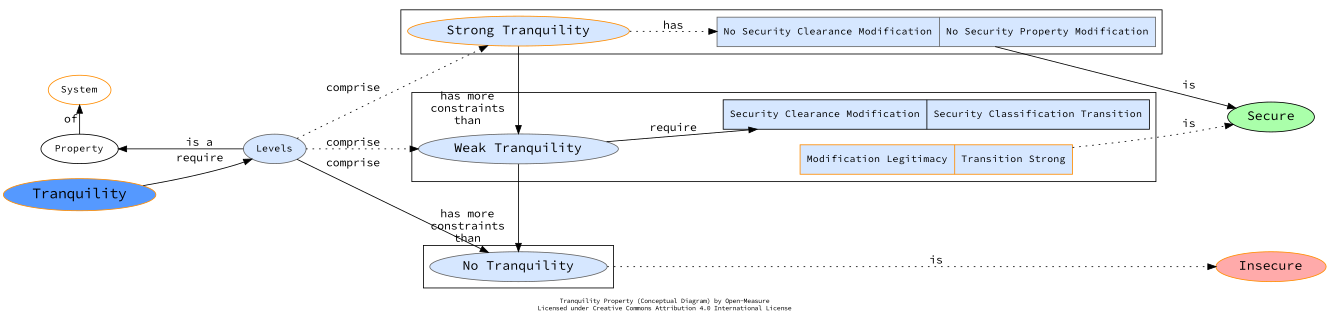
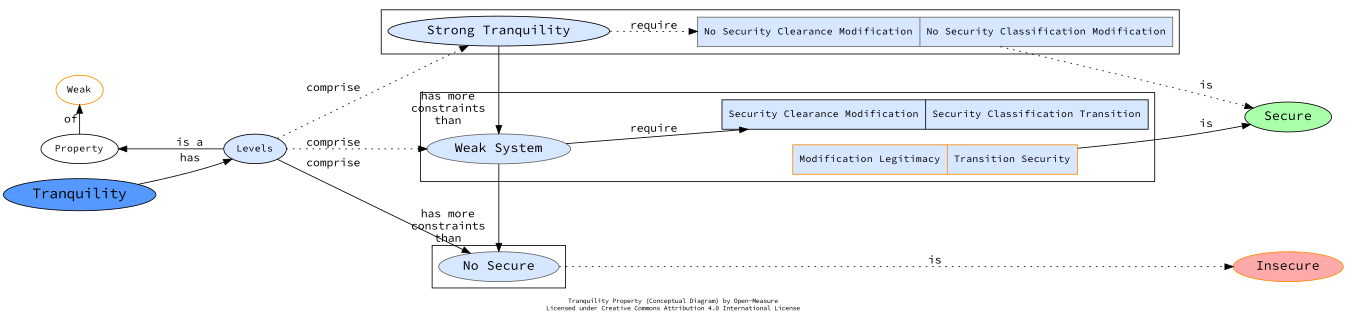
edge "Strong Tranquility" -> "No Security Clearance Modification": label "  has  " -> "  require  "
node "Strong Tranquility": color darkorange -> black
node "No Security Clearance Modification": text "No Security Property Modification" -> "No Security Classification Modification"
edge "No Security Clearance Modification" -> "Secure": style solid -> dotted
node "System": label "System" -> "Weak"
edge "Modification Legitimacy" -> "Secure": style dotted -> solid
node "Levels": color gray40 -> black
node "Weak Tranquility": label "Weak Tranquility" -> "Weak System"
edge "Tranquility" -> "Levels": label "  require  " -> "  has  "
node "Modification Legitimacy": text "Transition Strong" -> "Transition Security"
node "Tranquility": color darkorange -> black
node "No Tranquility": label "No Tranquility" -> "No Secure"
